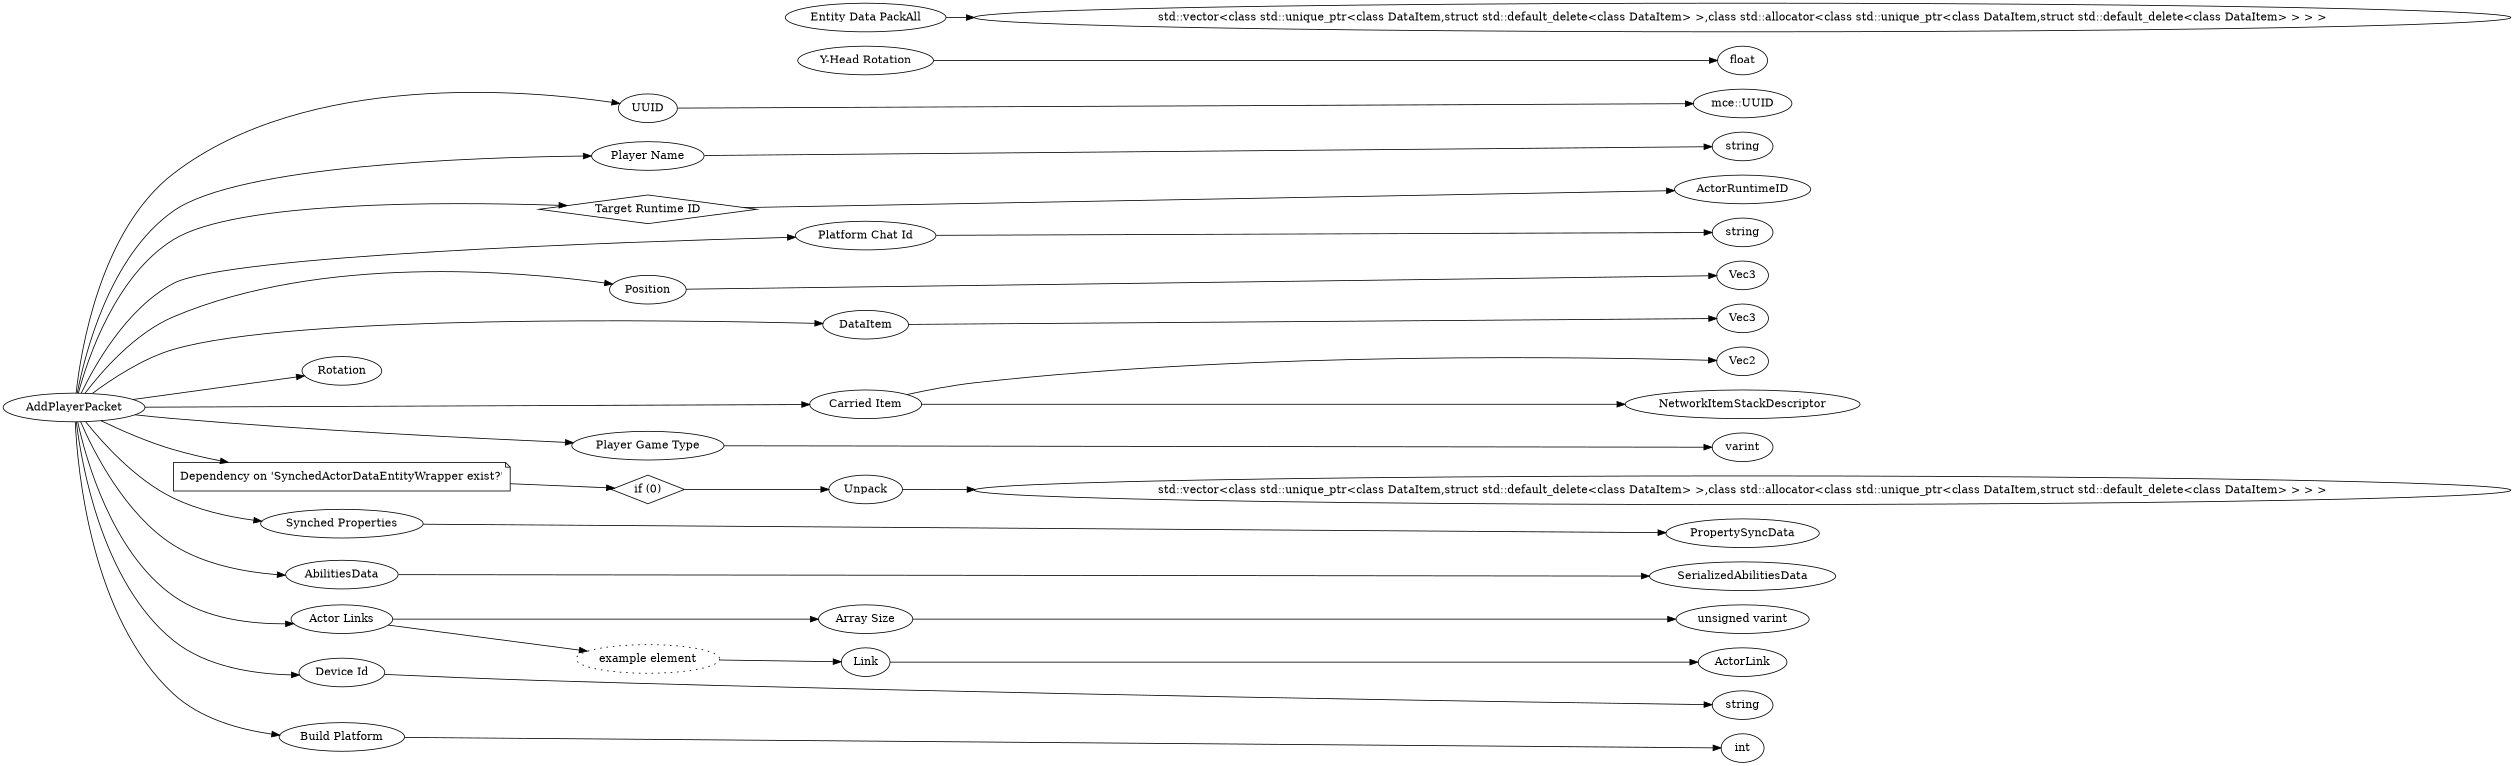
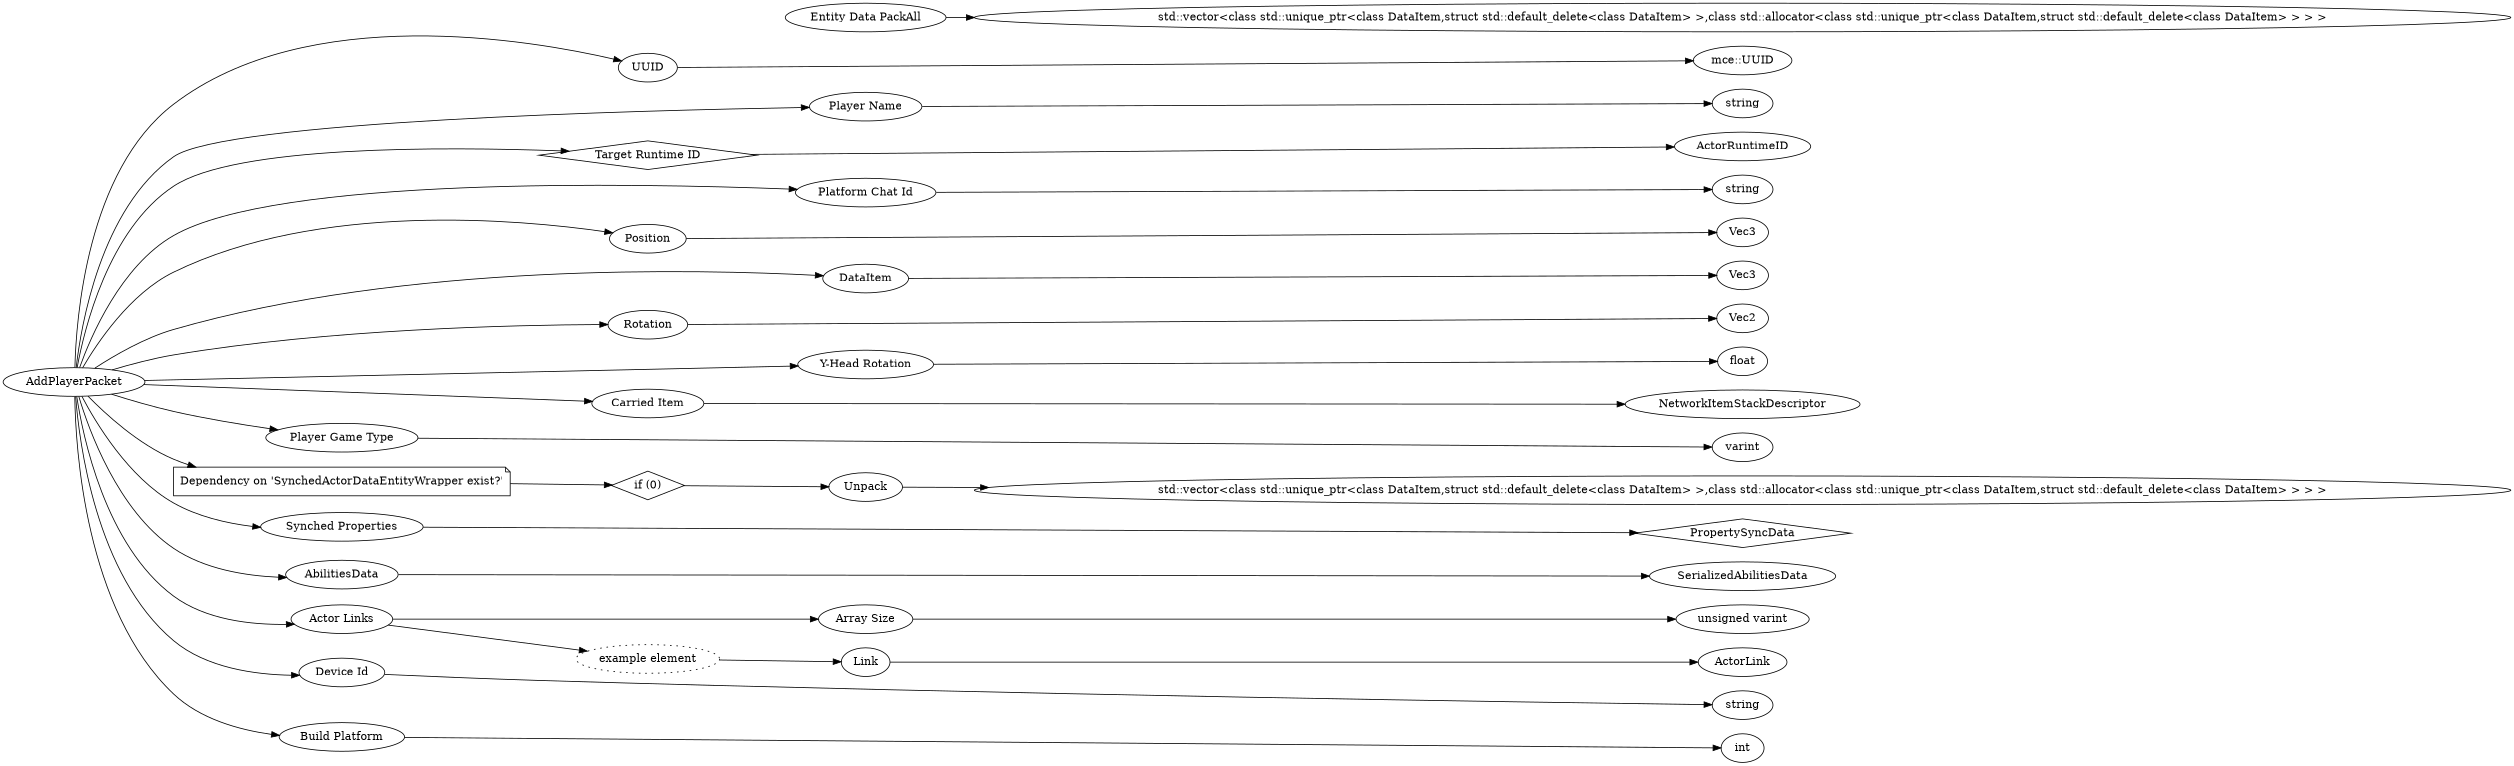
edge "Carried Item" -> "Vec2": now "Rotation" -> "Vec2"
edge "AddPlayerPacket" -> "Y-Head Rotation": added
node "PropertySyncData": shape ellipse -> diamond
